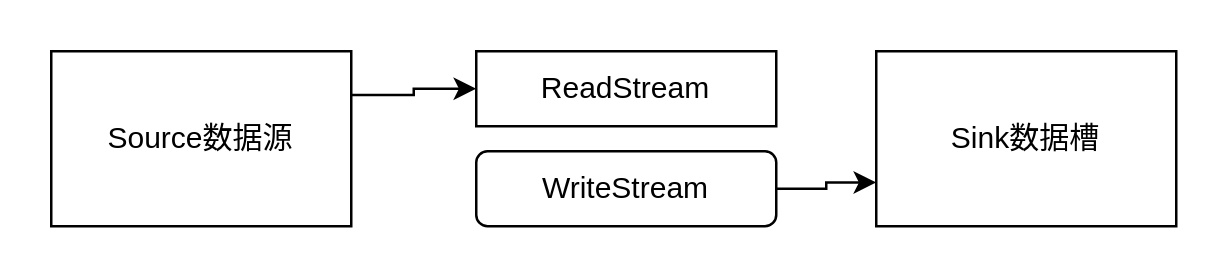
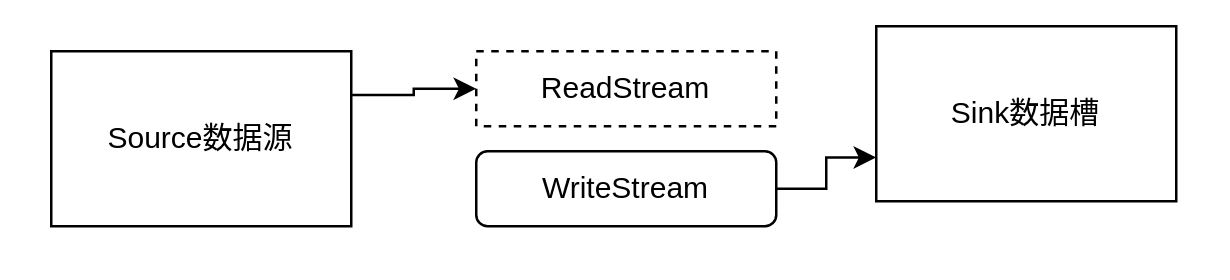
node "ReadStream": style solid -> dashed
node "Sink数据槽": moved (1026, 139) -> (1026, 114)
